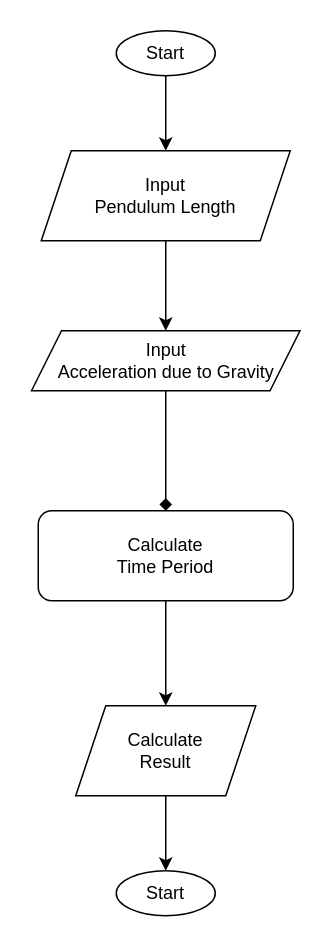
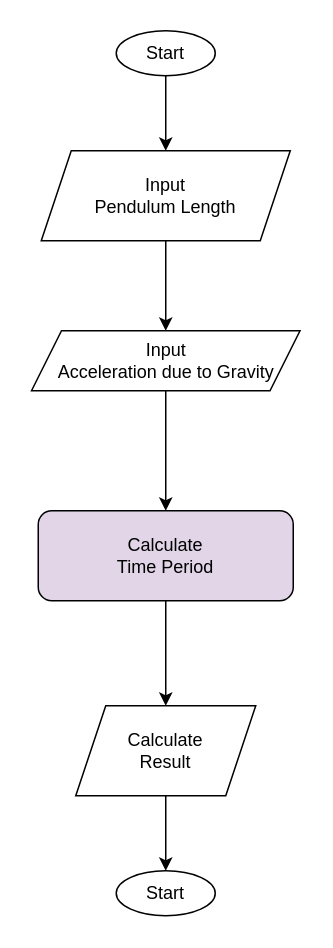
edge "Input Acceleration due to Gravity" -> "Calculate Time Period": arrowhead diamond -> classic
node "Calculate Time Period": fillcolor #ffffff -> #e1d5e7
